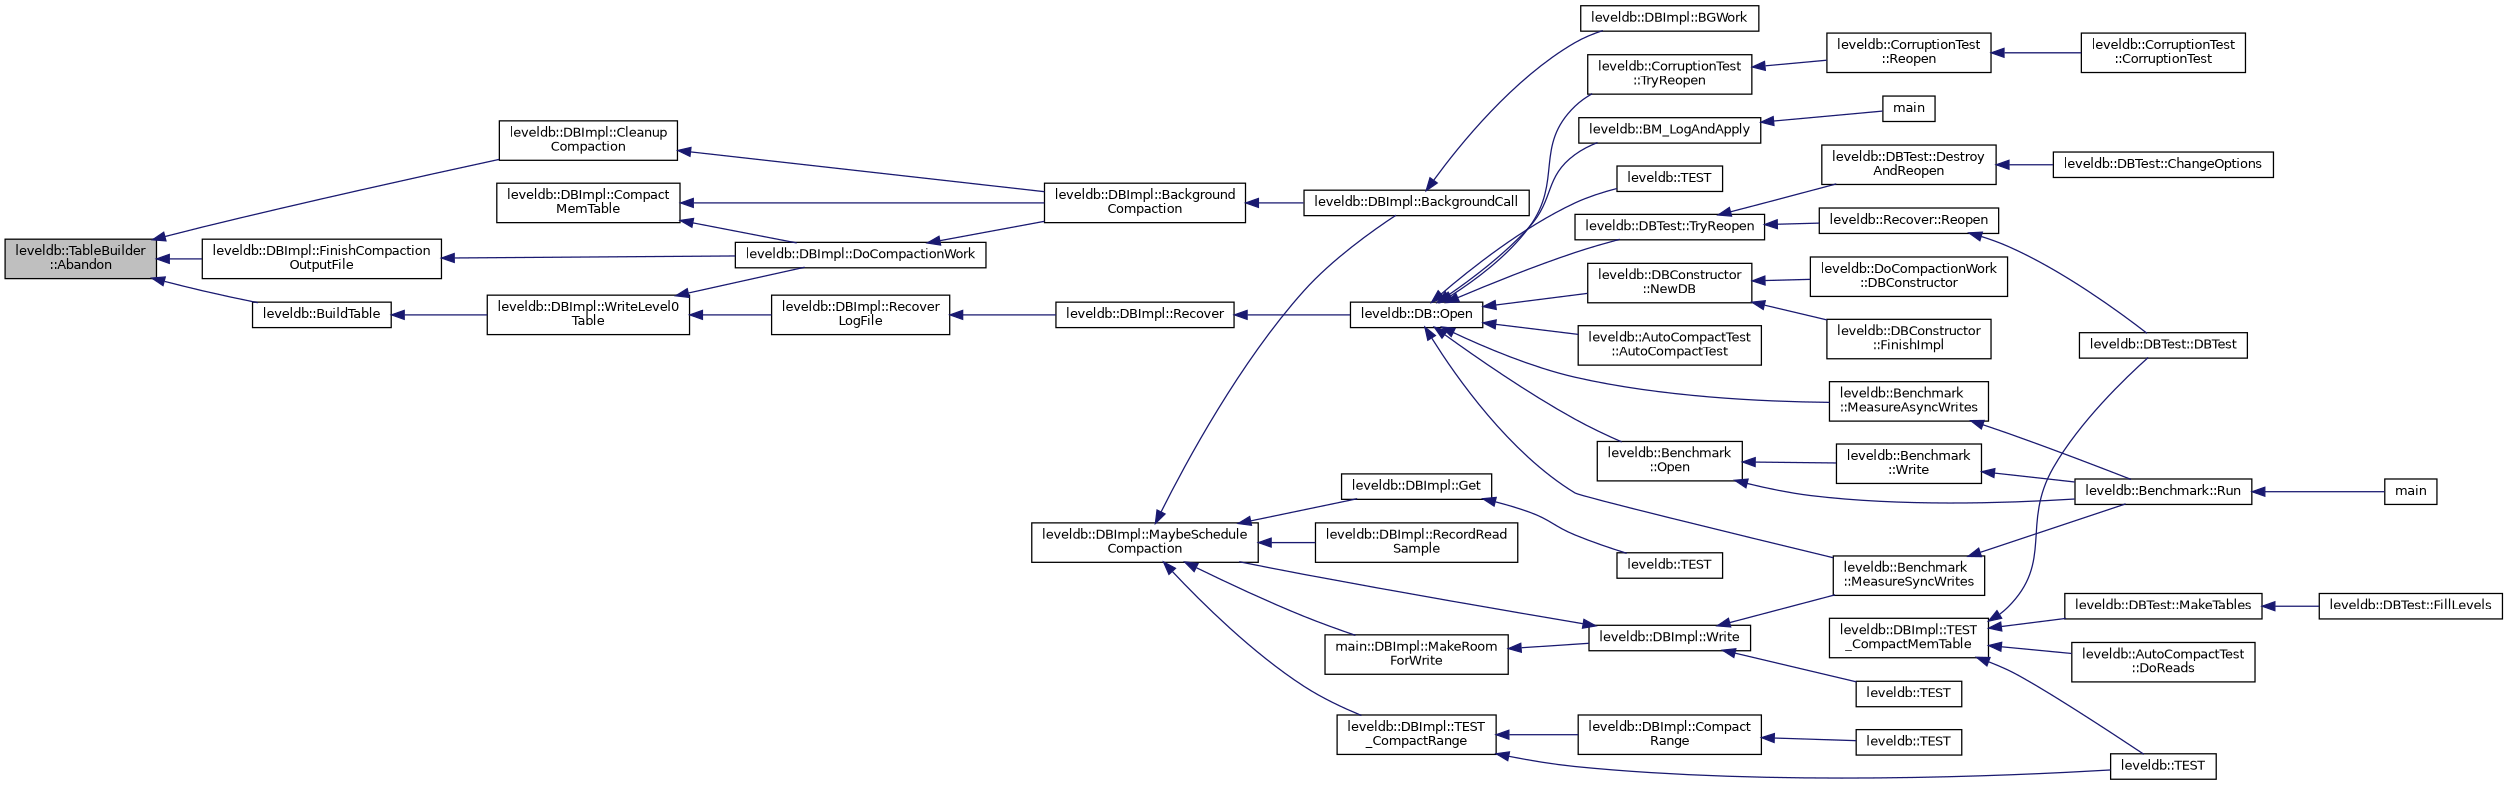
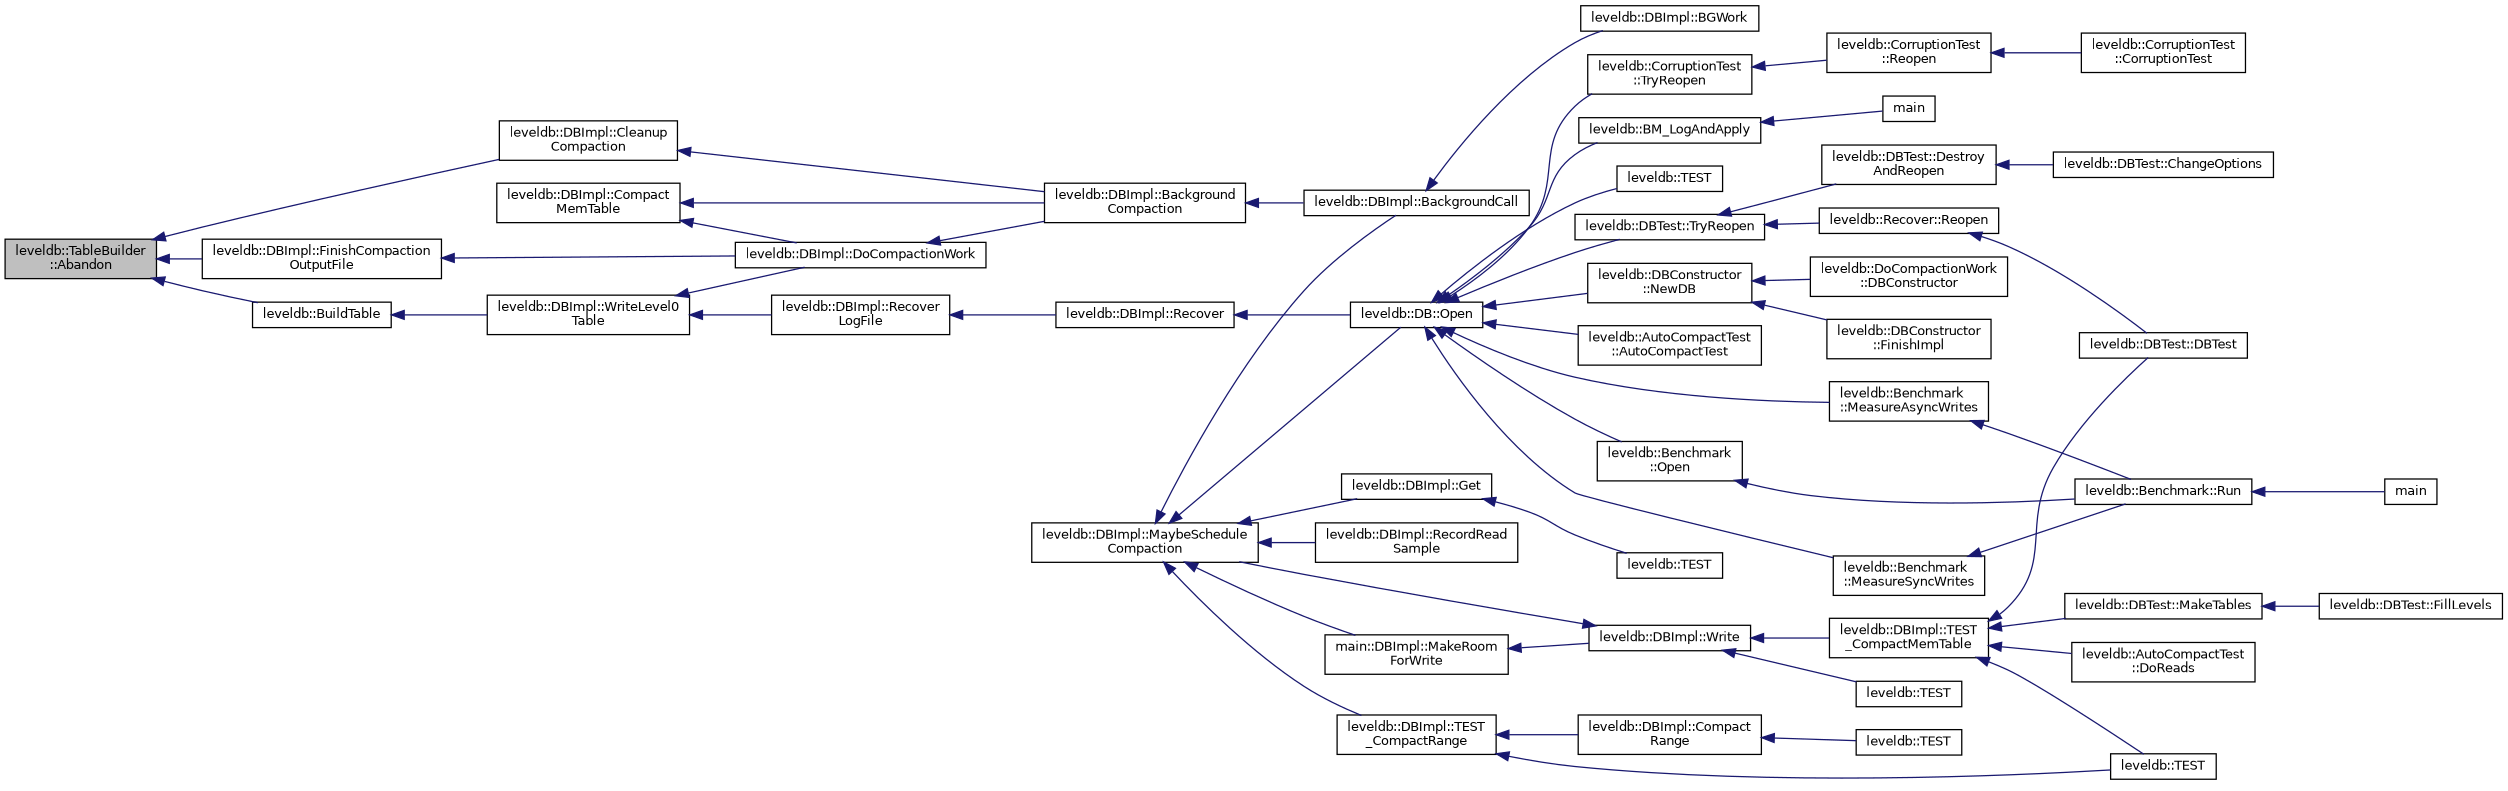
edge "leveldb::DB::Open" -> "leveldb::DBImpl::MaybeSchedule Compaction": added
node "leveldb::Benchmark ::Write": removed
edge "leveldb::Benchmark ::MeasureSyncWrites" -> "leveldb::DBImpl::Write": now "leveldb::DBImpl::TEST _CompactMemTable" -> "leveldb::DBImpl::Write"
